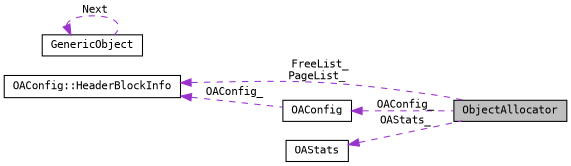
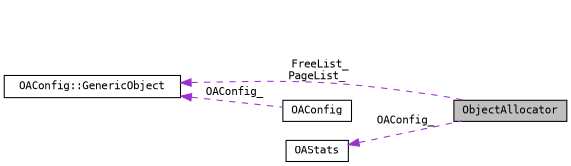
node "GenericObject": removed
node "OAConfig::HeaderBlockInfo": label "OAConfig::HeaderBlockInfo" -> "OAConfig::GenericObject"
edge "ObjectAllocator" -> "OAConfig": removed, label "OAConfig_"
edge "ObjectAllocator" -> "OAStats": label " OAStats_" -> " OAConfig_"
